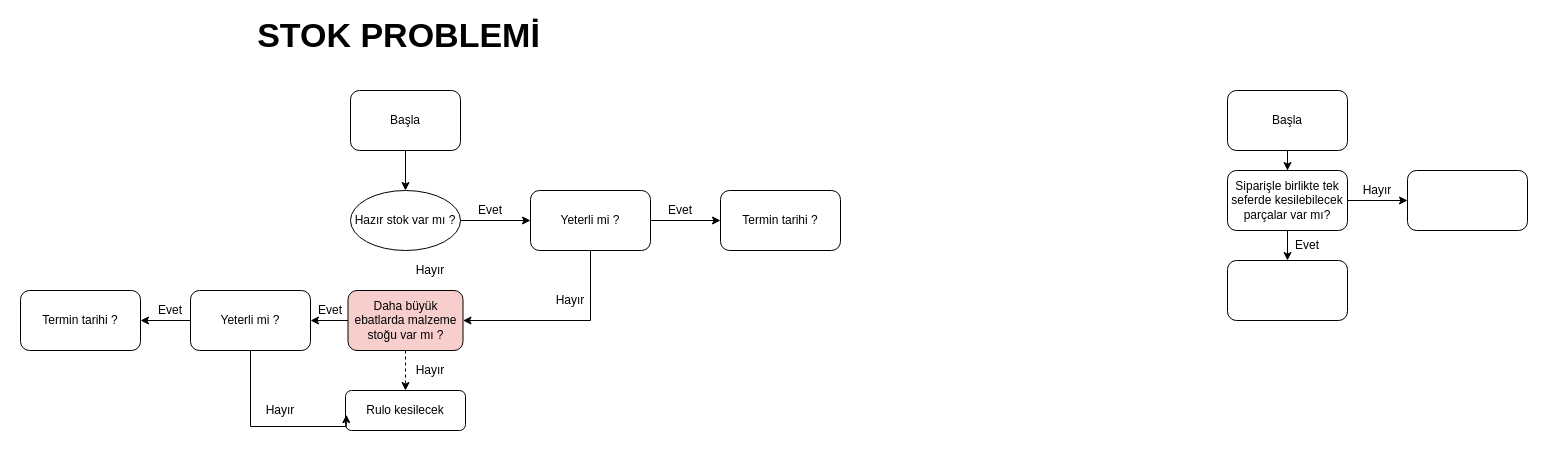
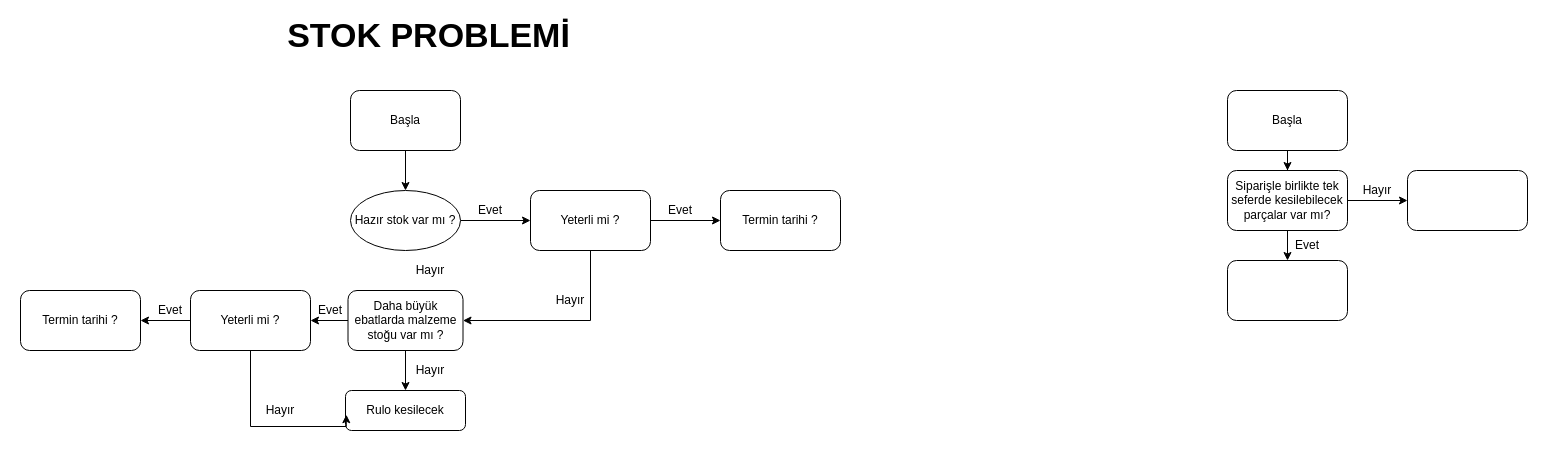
node "STOK PROBLEMİ": moved (398, 36) -> (428, 36)
node "Daha büyük ebatlarda malzeme stoğu var mı ?": fillcolor #f8cecc -> #ffffff
edge "Daha büyük ebatlarda malzeme stoğu var mı ?" -> "Rulo kesilecek": style dashed -> solid
